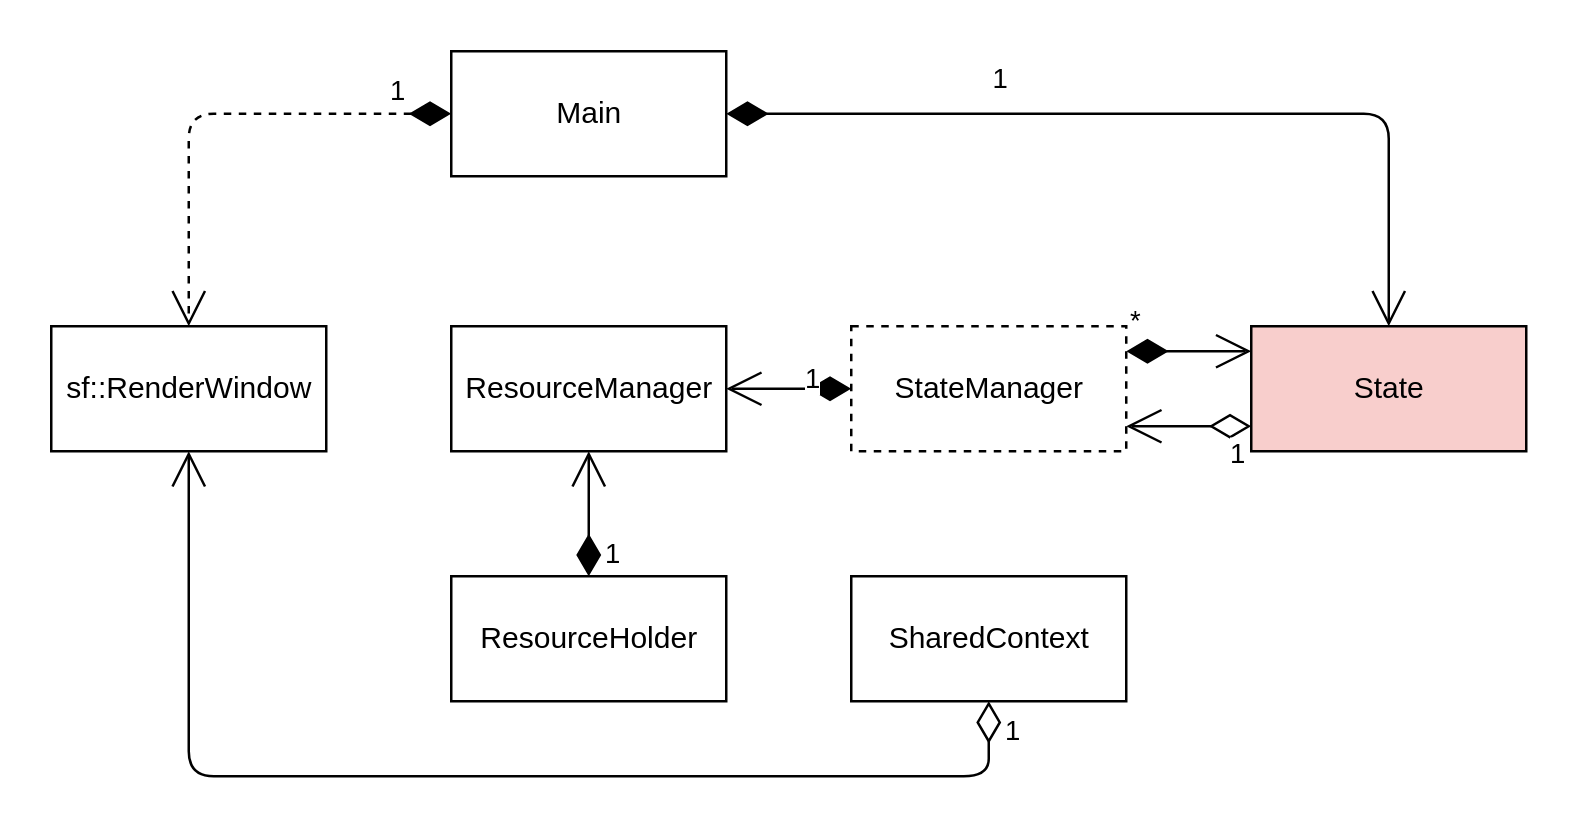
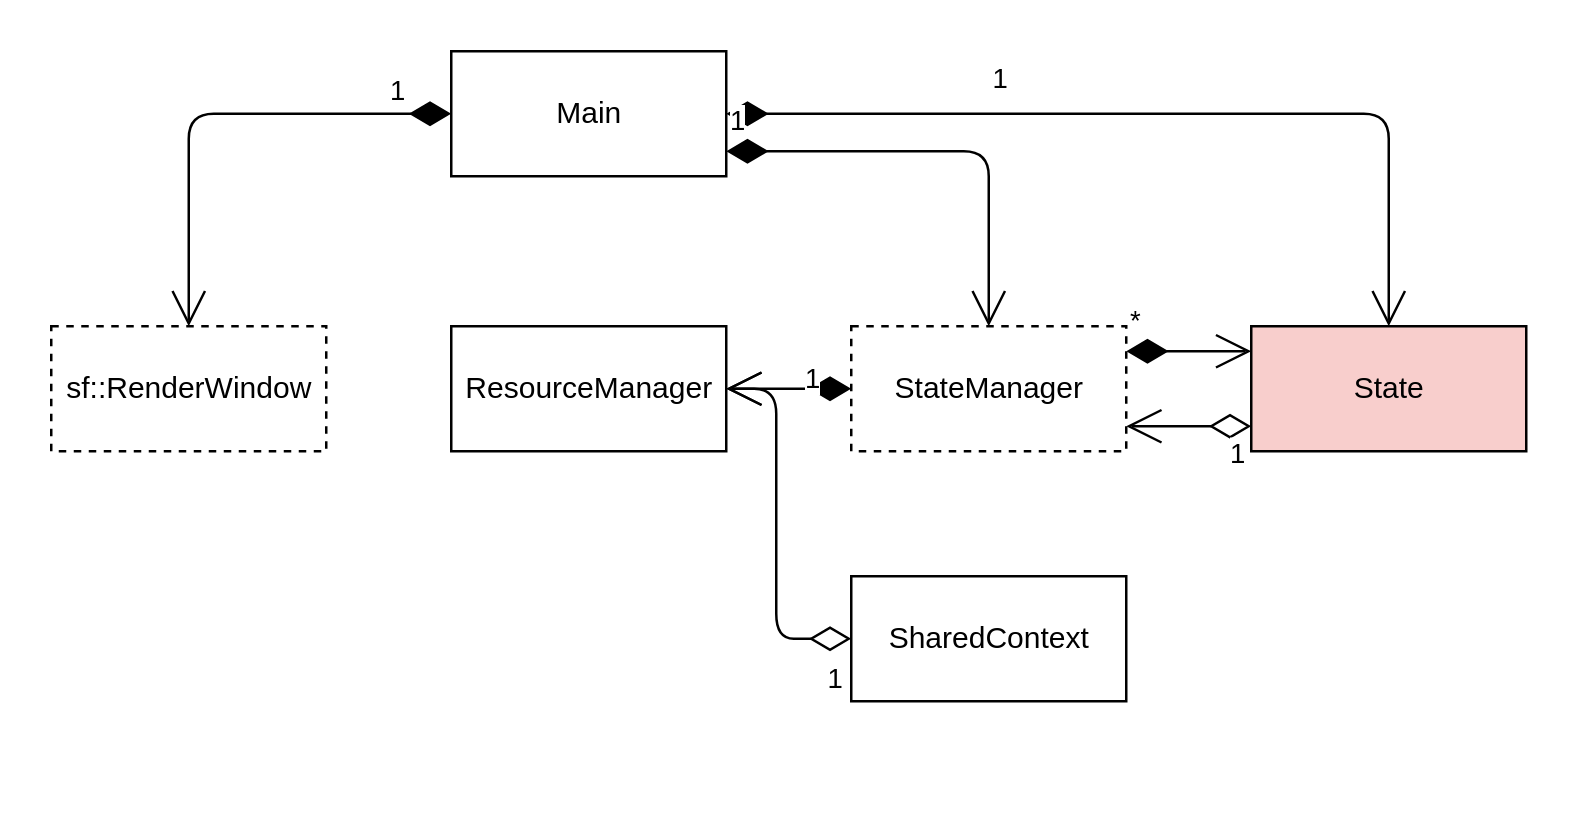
edge "Main" -- "sf::RenderWindow": style dashed -> solid
edge "Main" -- "StateManager": added, label "1"
node "sf::RenderWindow": style solid -> dashed
edge "ResourceManager" -- "ResourceHolder": removed, label "1"
edge "ResourceManager" -- "SharedContext": added, label "1"
node "ResourceHolder": removed
edge "sf::RenderWindow" -- "SharedContext": removed, label "1"
